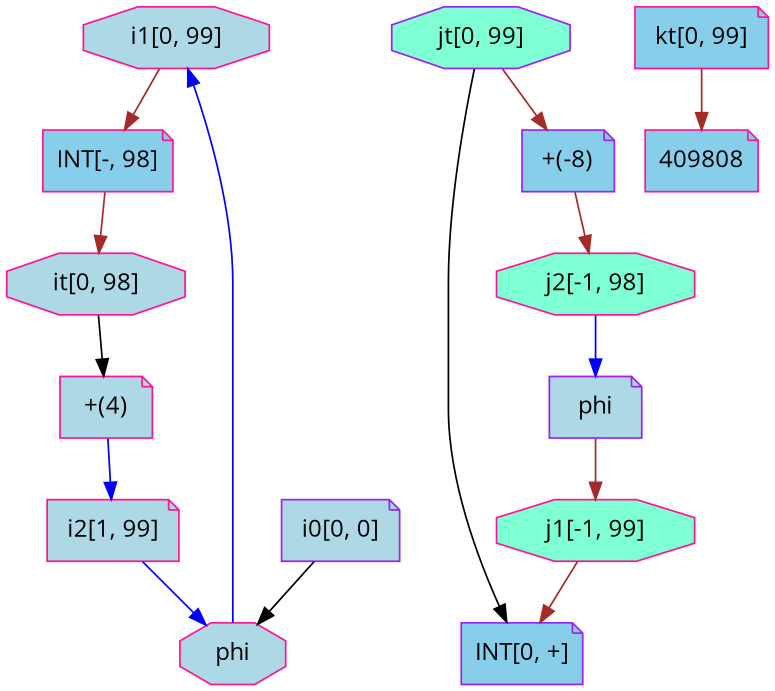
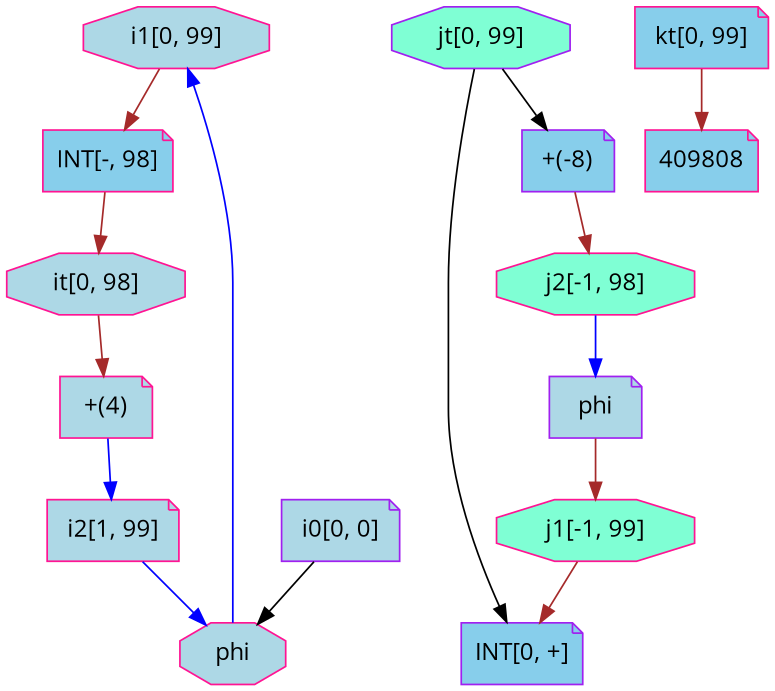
edge "jt[0, 99]" -> "+(-8)": color brown -> black
edge "it[0, 98]" -> "+(4)": color black -> brown
